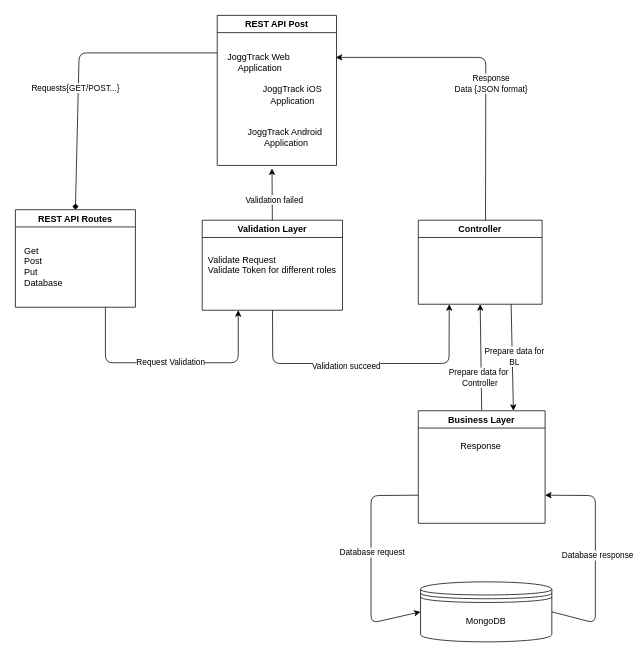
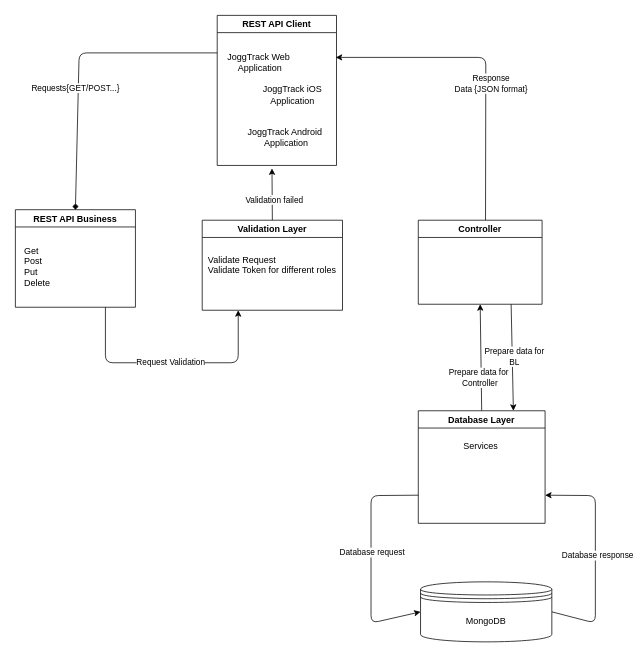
node "REST API Post": label "REST API Post" -> "REST API Client"
node "REST API Routes": label "REST API Routes" -> "REST API Business"
node "Get Post Put Database": label "Get Post Put Database" -> "Get Post Put Delete"
edge "Validation Layer" -> "Controller": removed, label "Validation succeed"
node "Business Layer": label "Business Layer" -> "Database Layer"
node "Response": label "Response" -> "Services"
